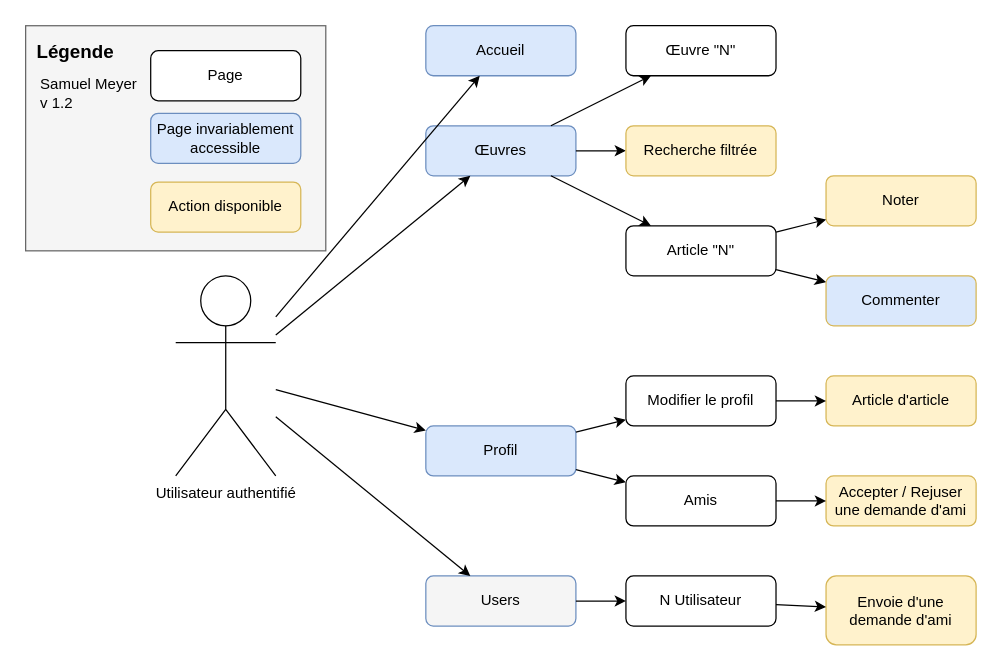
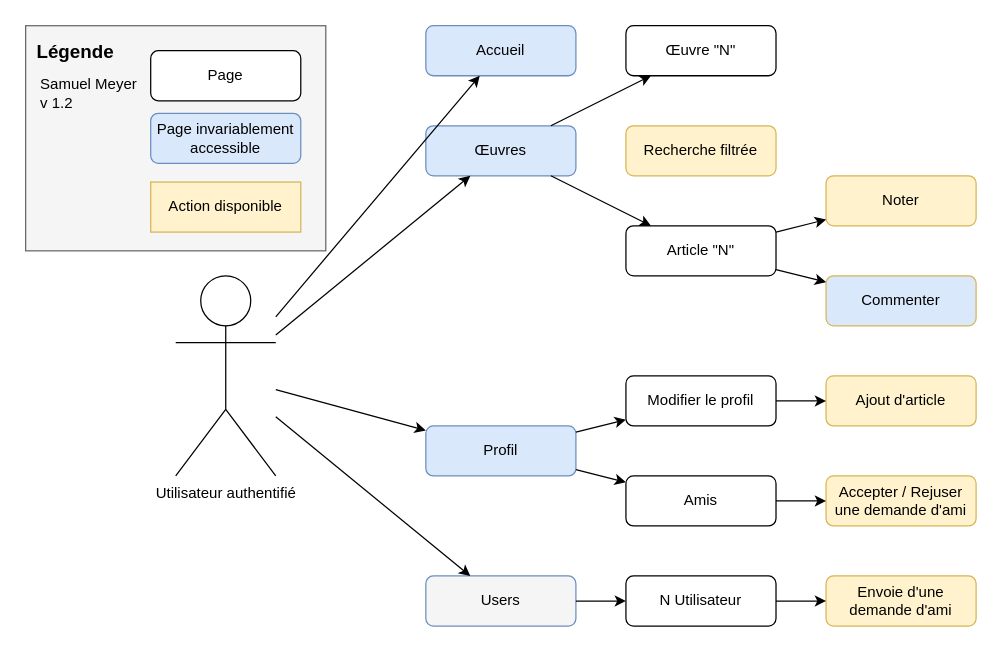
edge "Œuvres" -> "Recherche filtrée": removed
node "Action disponible": shape rounded rectangle -> rectangle
node "Article d'article": label "Article d'article" -> "Ajout d'article"
node "Envoie d'une demande d'ami": size 150x69 -> 150x50
